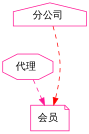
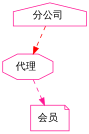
edge "分公司" -> "会员": now "分公司" -> "代理"
